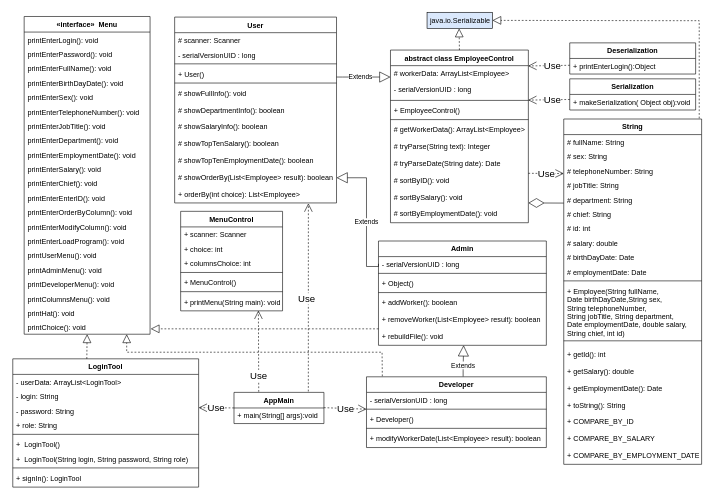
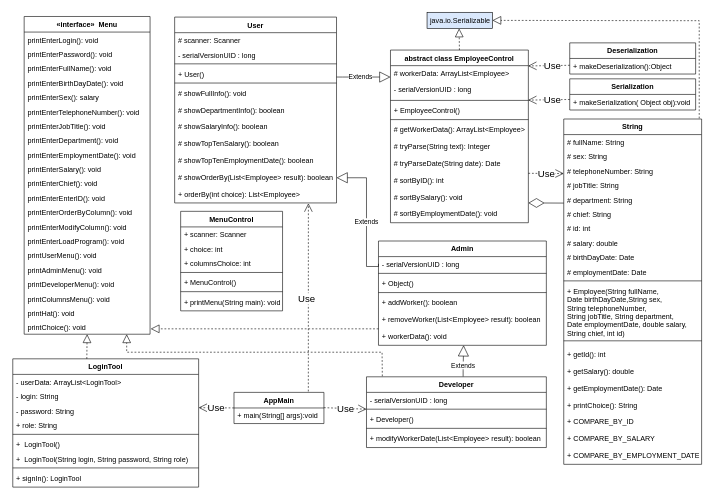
node "+ printEnterLogin():Object": label "+ printEnterLogin():Object" -> "+ makeDeserialization():Object"
node "printEnterSex(): void": label "printEnterSex(): void" -> "printEnterSex(): salary"
node "# sortByID(): void": label "# sortByID(): void" -> "# sortByID(): int"
node "+ rebuildFile(): void": label "+ rebuildFile(): void" -> "+ workerData(): void"
edge "AppMain" -> "+ printMenu(String main): void": removed, label "Use"
node "+ toString(): String": label "+ toString(): String" -> "+ printChoice(): String"
